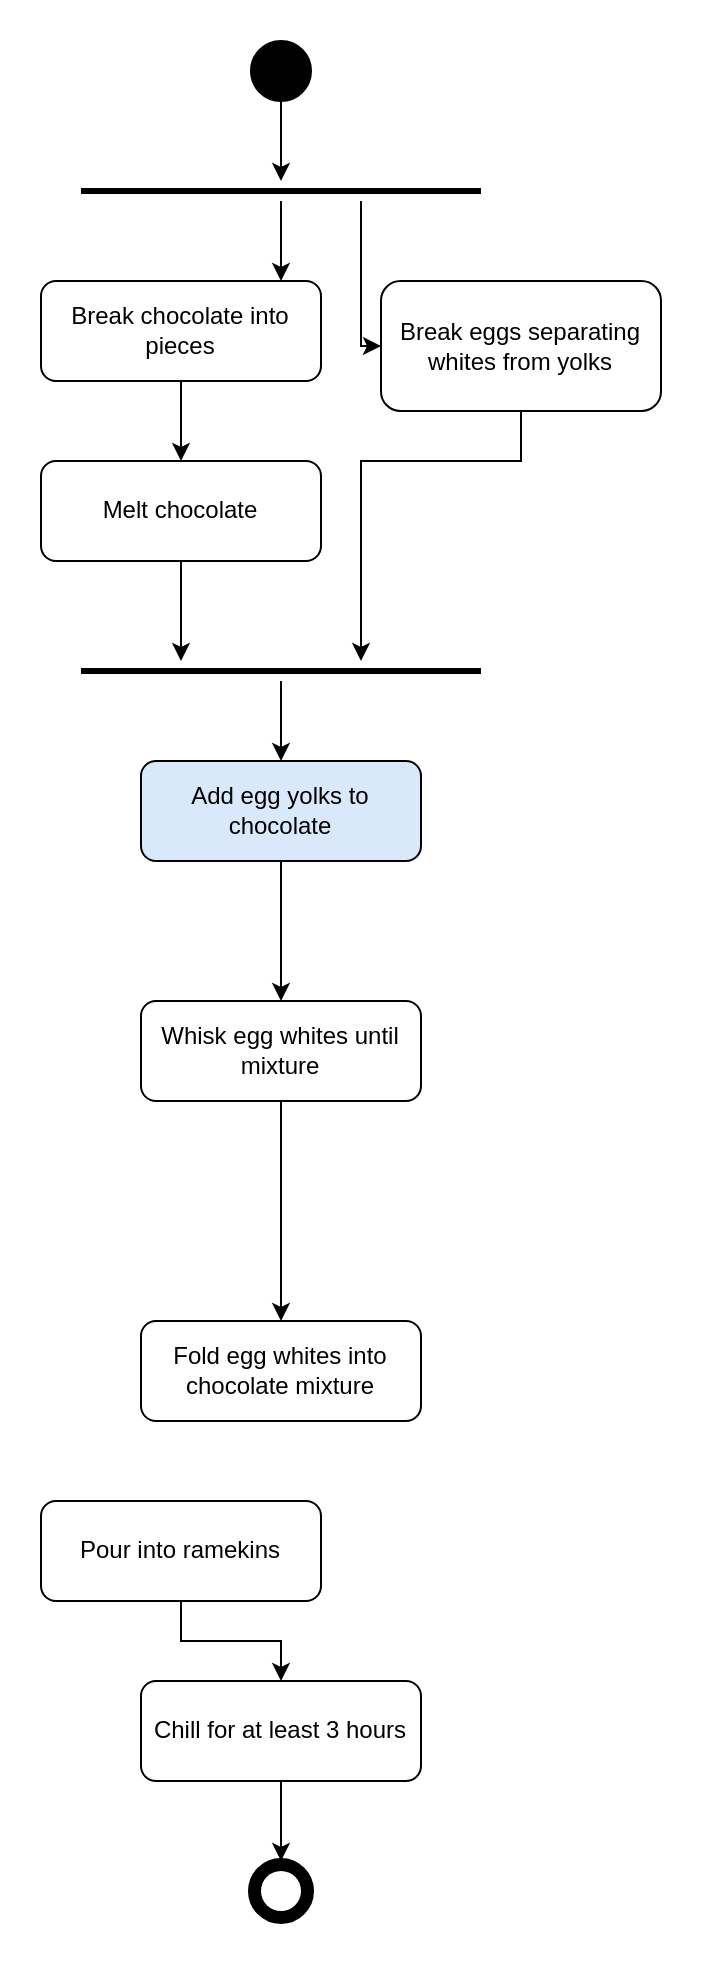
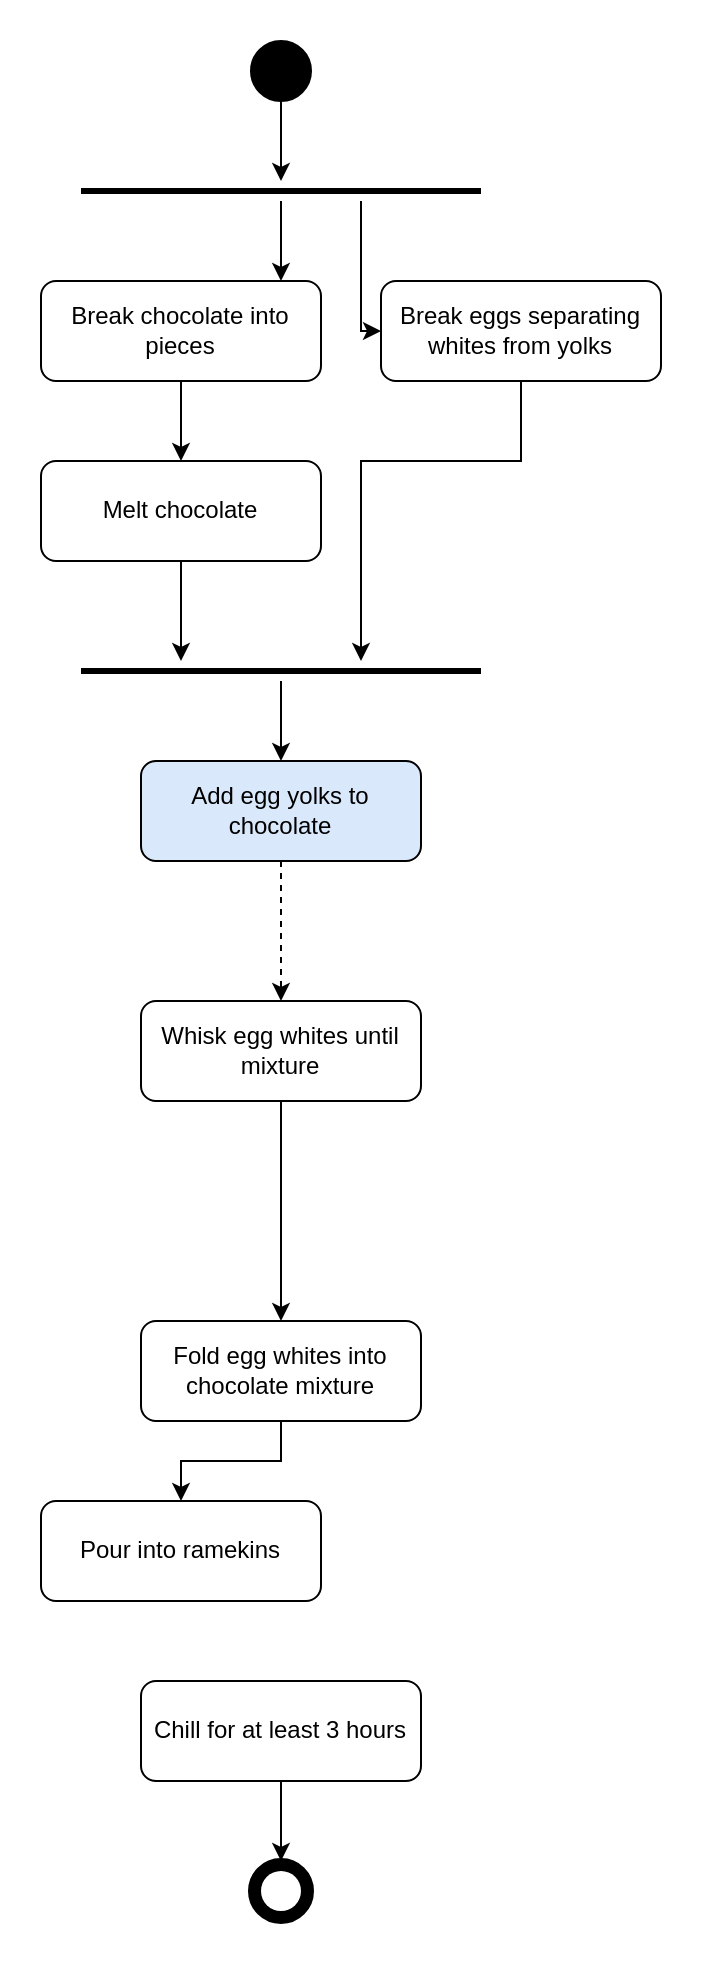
node "Break eggs separating whites from yolks": size 280x130 -> 280x100
edge "Add egg yolks to chocolate" -> "Whisk egg whites until mixture": style solid -> dashed
edge "Fold egg whites into chocolate mixture" -> "Pour into ramekins": added
edge "Pour into ramekins" -> "Chill for at least 3 hours": removed
